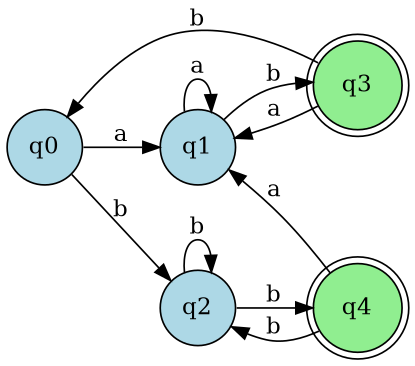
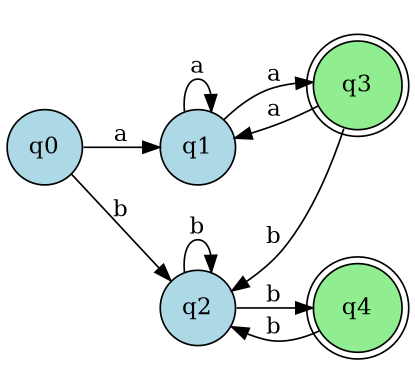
edge "q3" -> "q0": now "q3" -> "q2"
edge "q1" -> "q3": label "b" -> "a"
edge "q4" -> "q1": removed, label "a"
